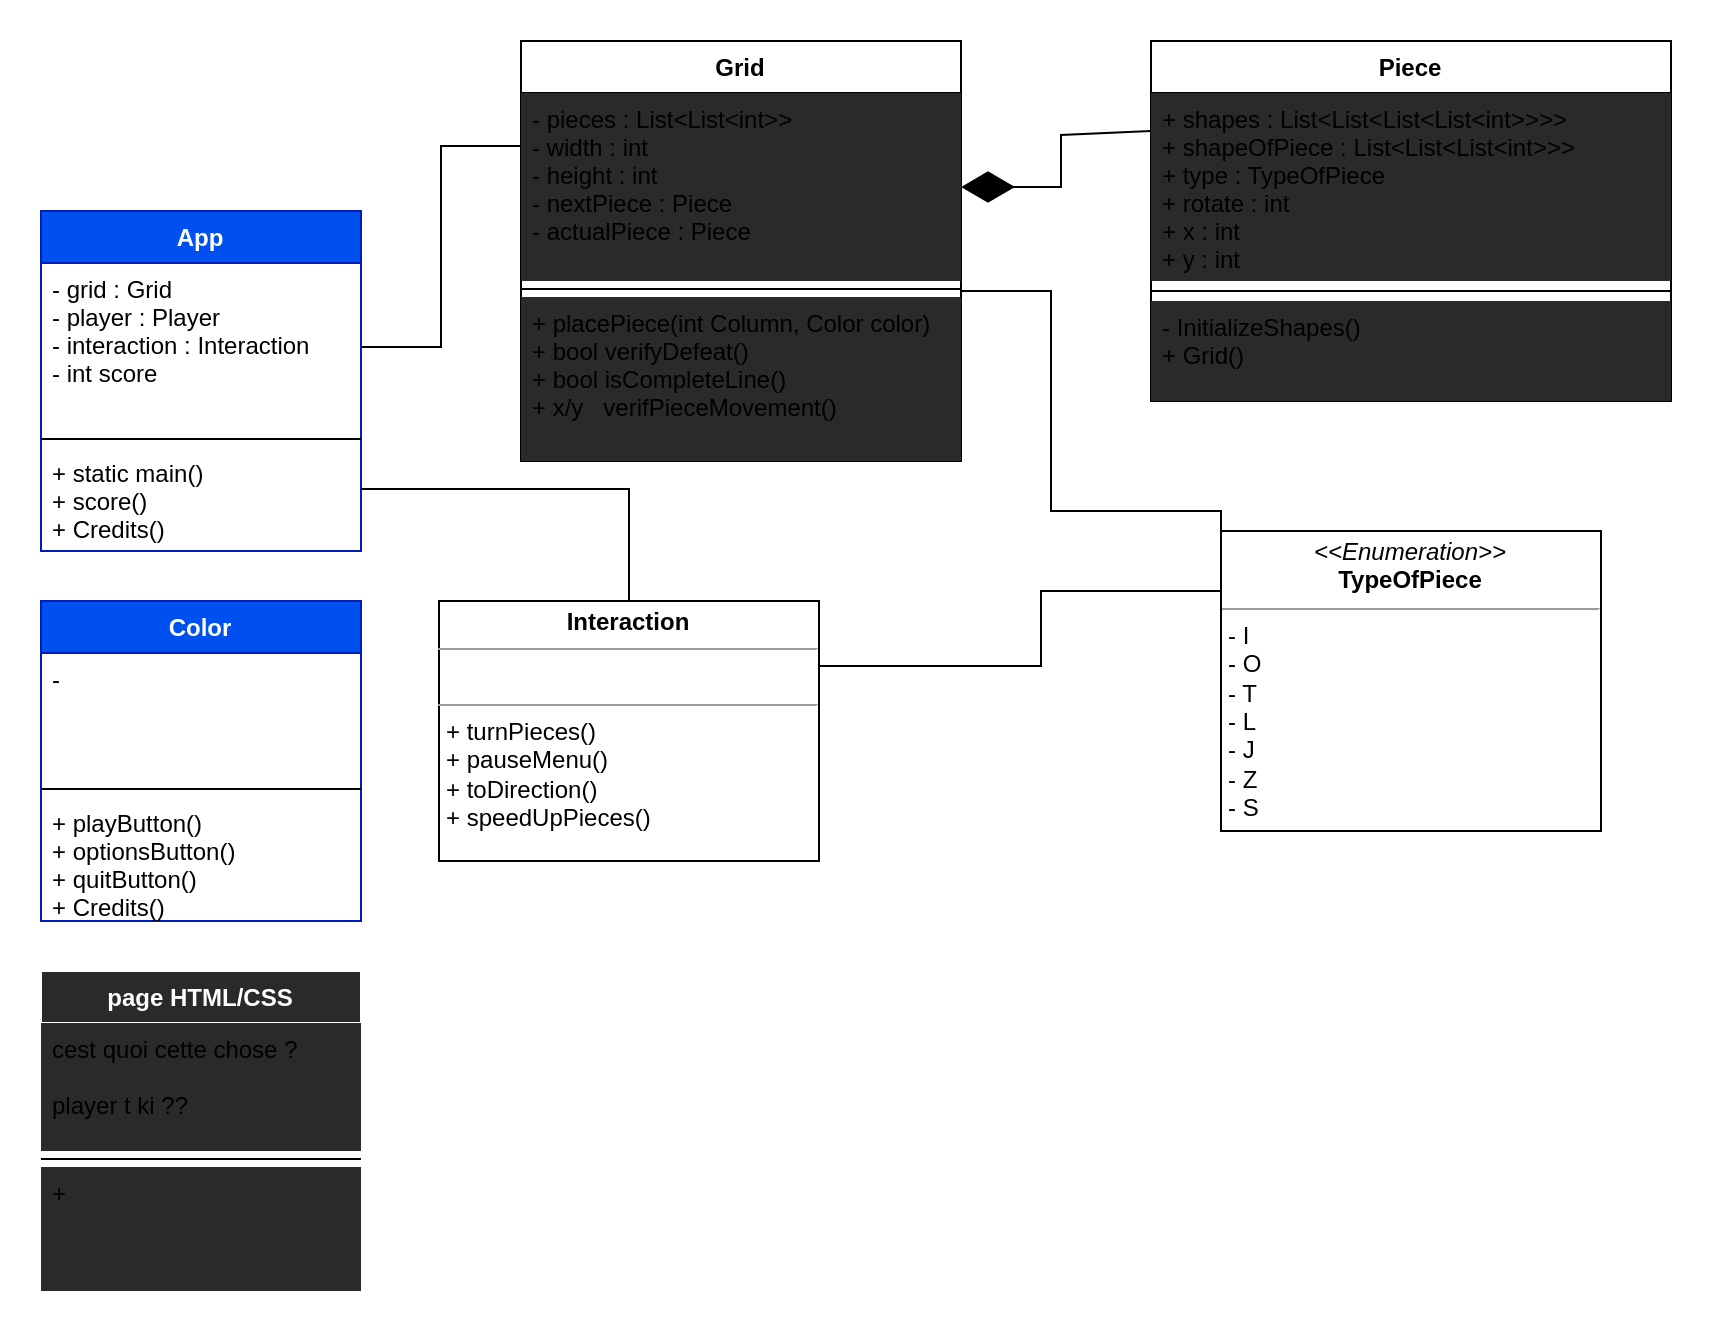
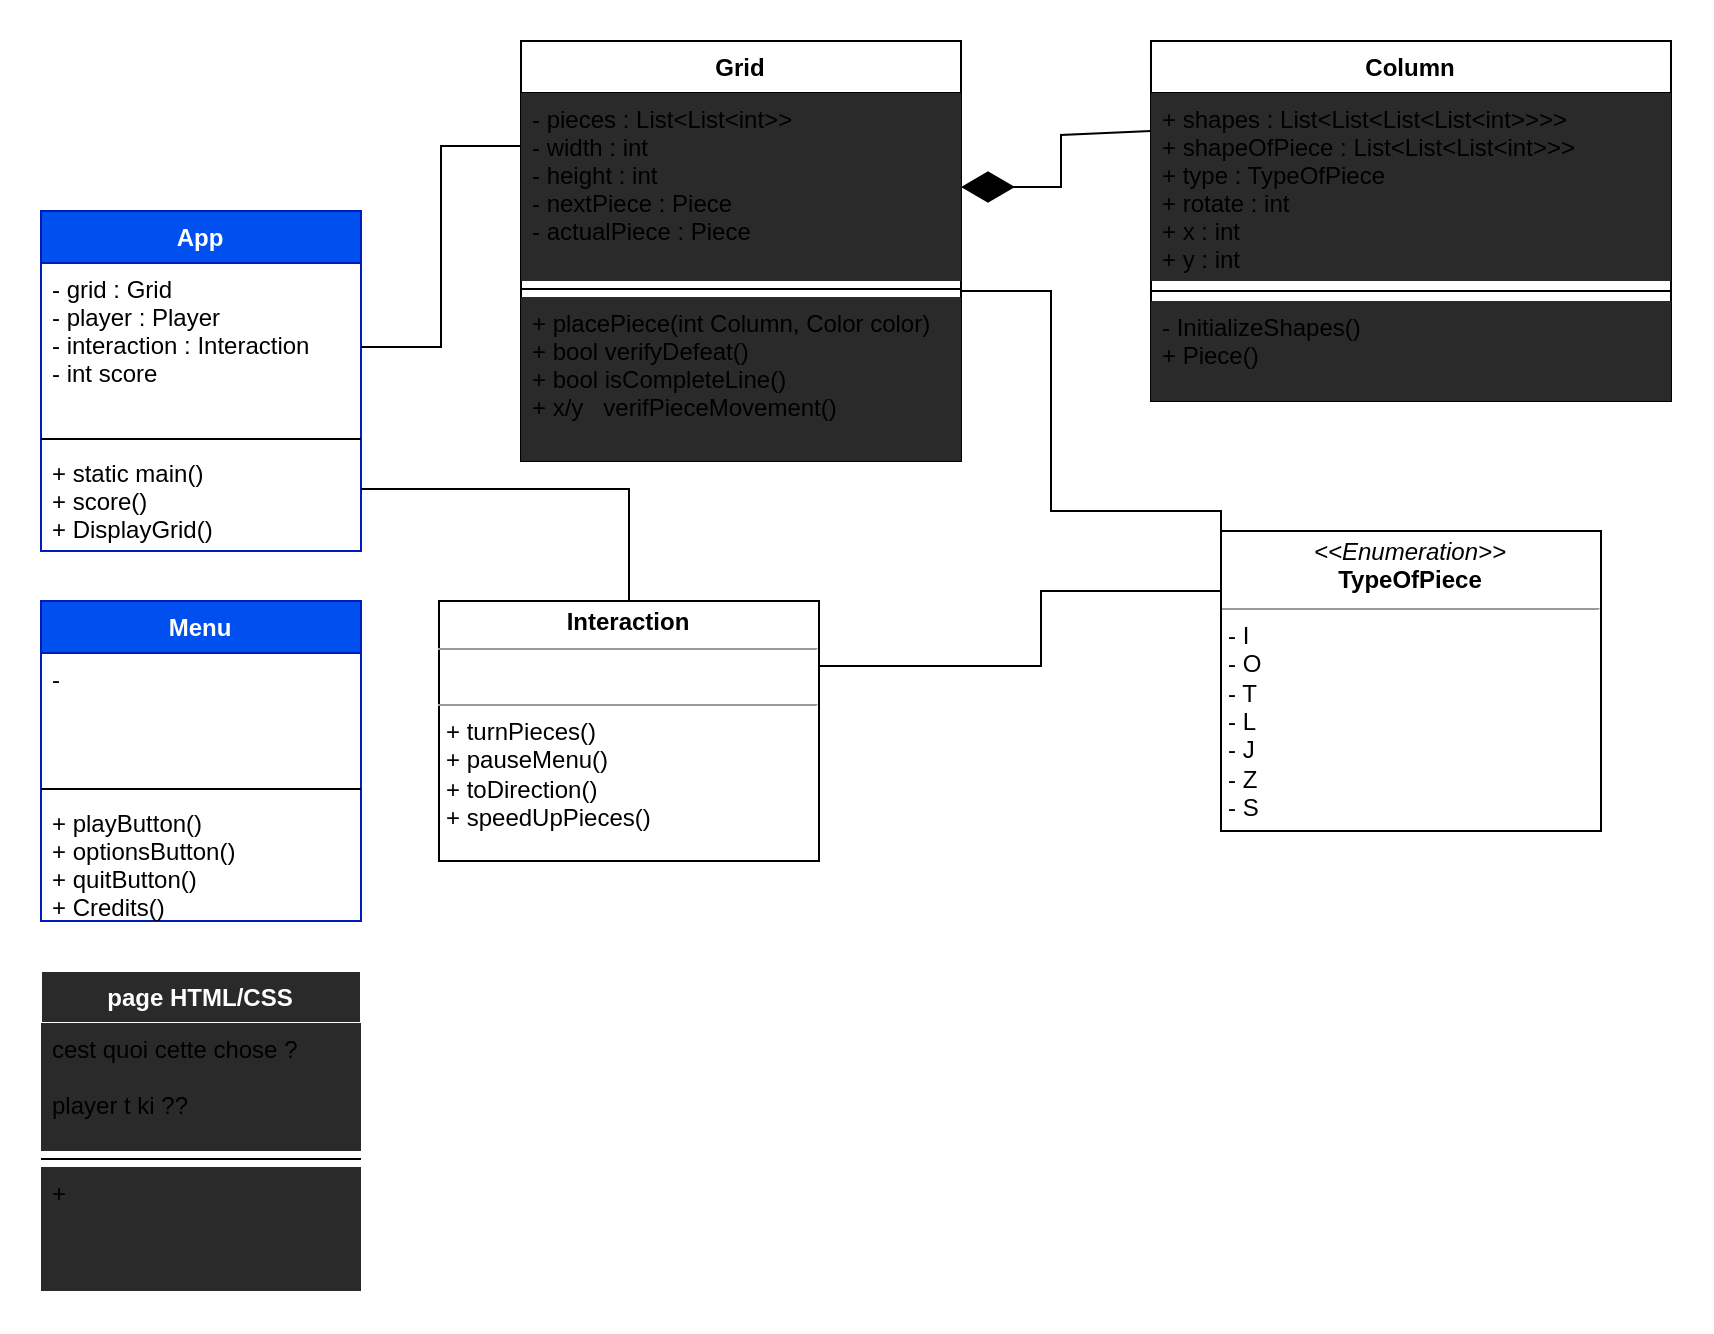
node "Piece": label "Piece" -> "Column"
node "- InitializeShapes() + Grid()": label "- InitializeShapes() + Grid()" -> "- InitializeShapes() + Piece()"
node "+ static main() + score() + Credits()": label "+ static main() + score() + Credits()" -> "+ static main() + score() + DisplayGrid()"
node "Color": label "Color" -> "Menu"
